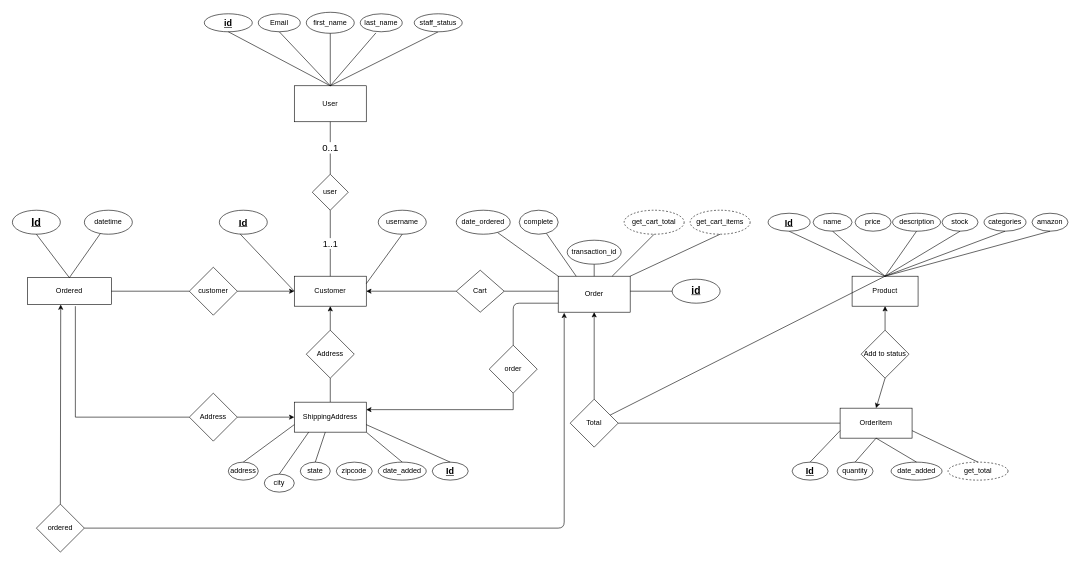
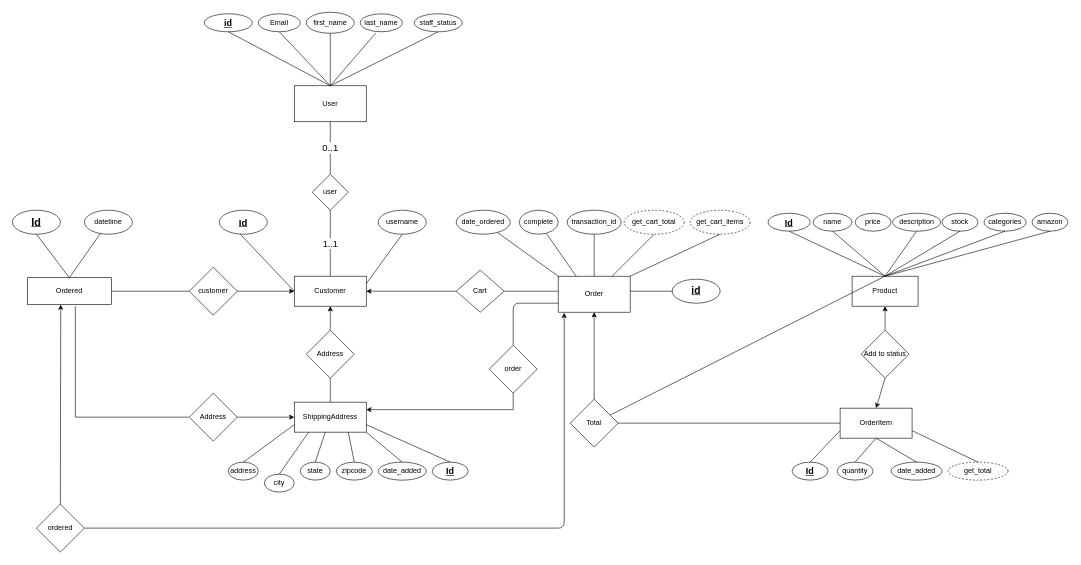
node "transaction_id": moved (594, 252) -> (594, 222)
edge "ShippingAddress" -- "zipcode": added
